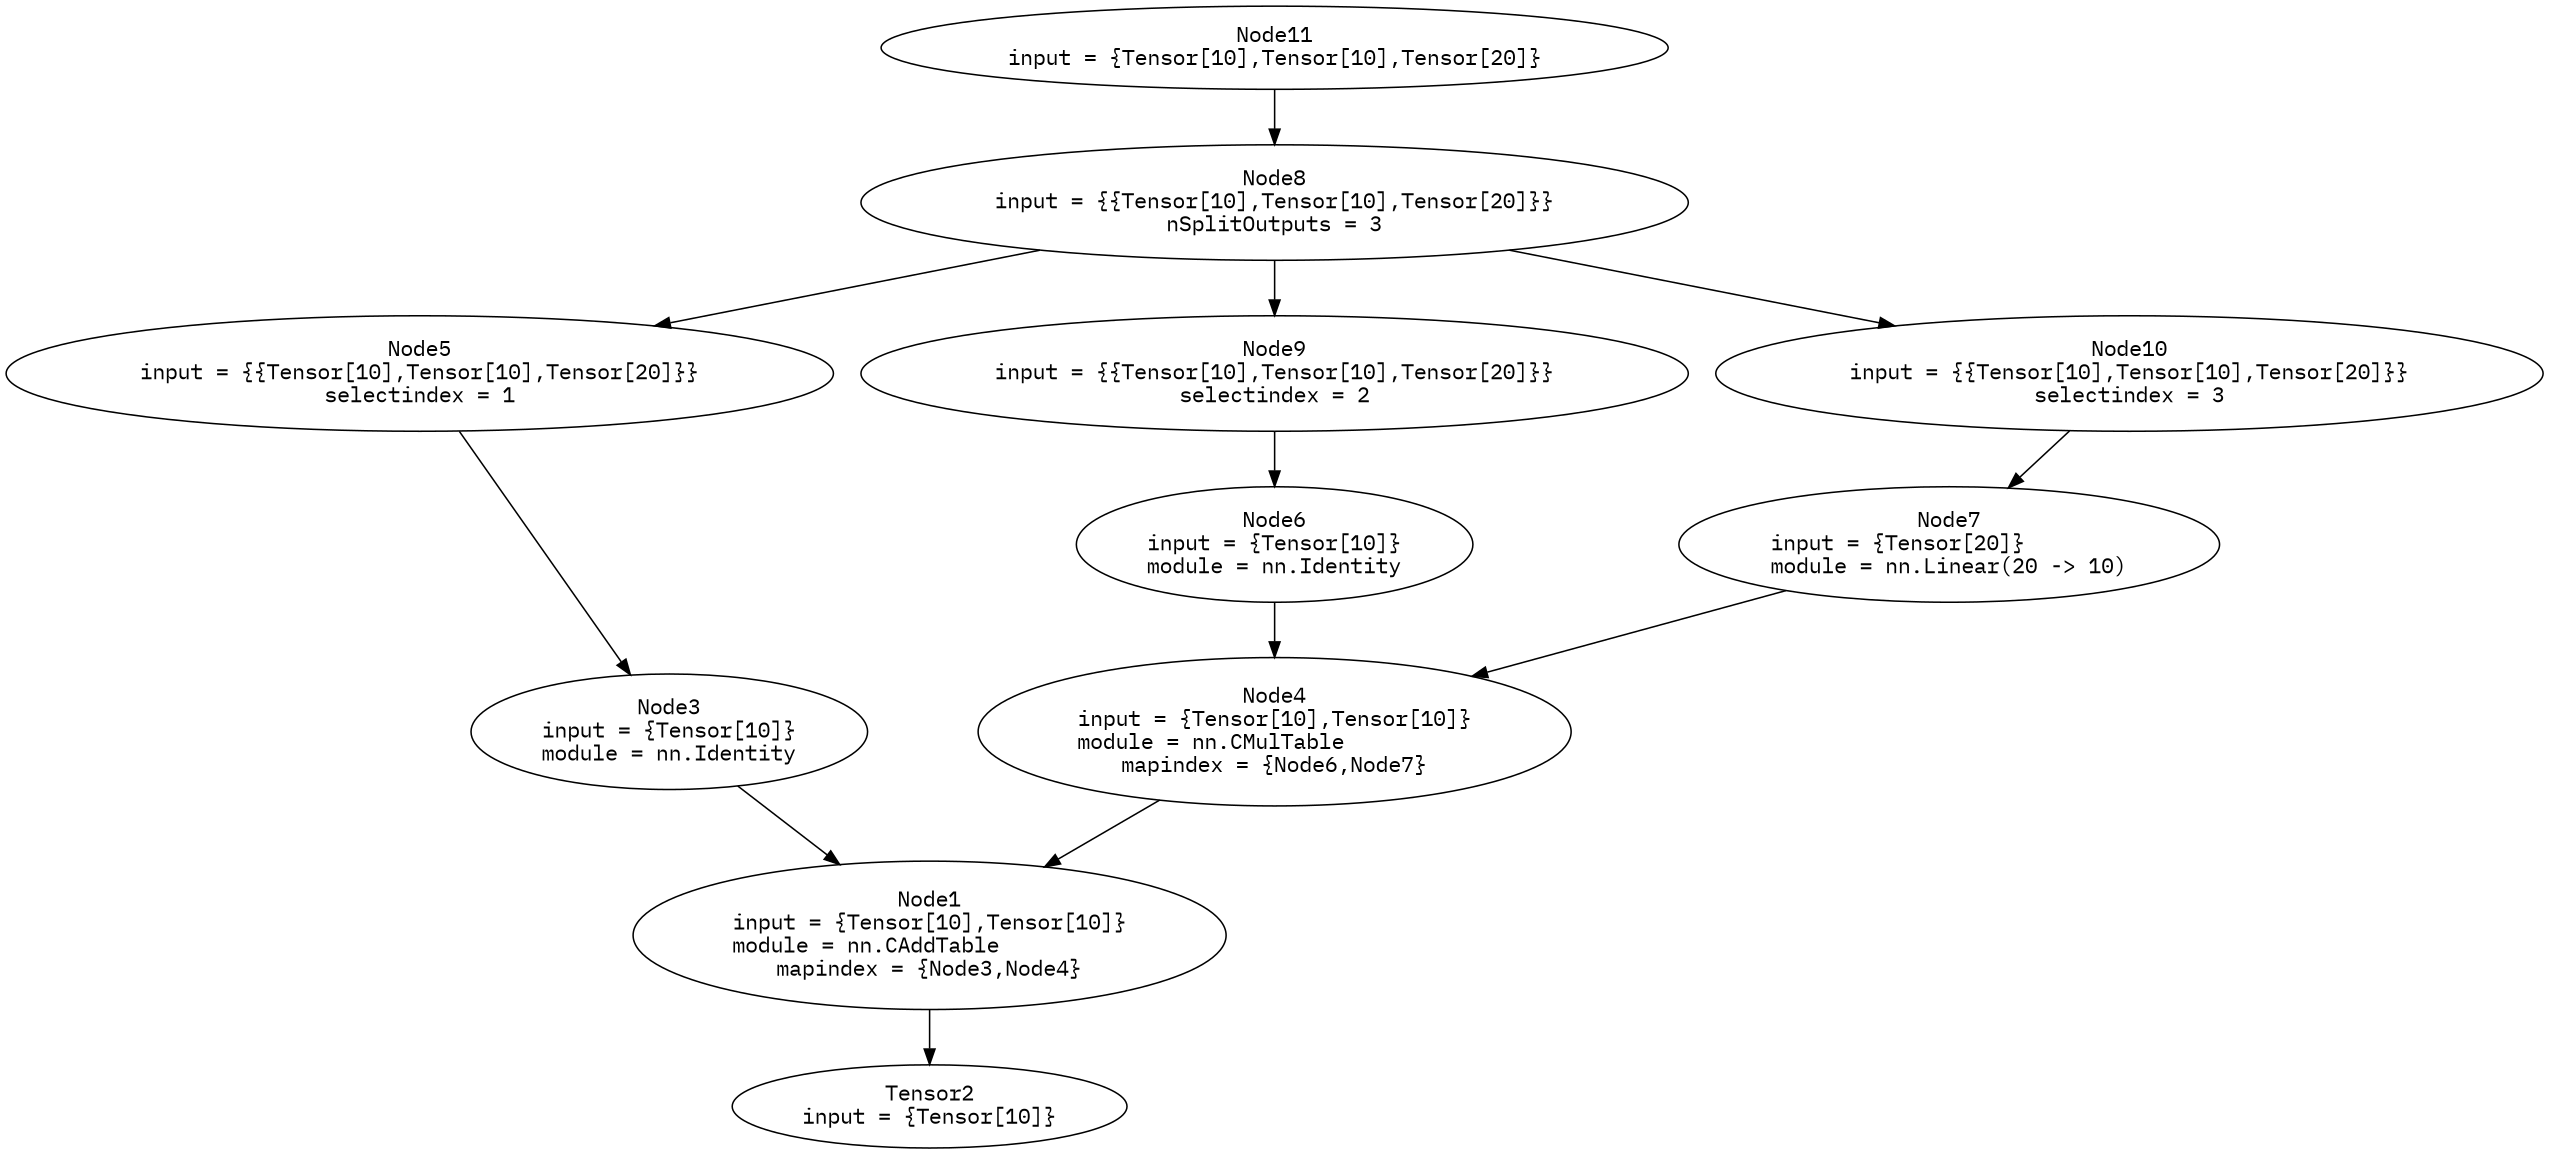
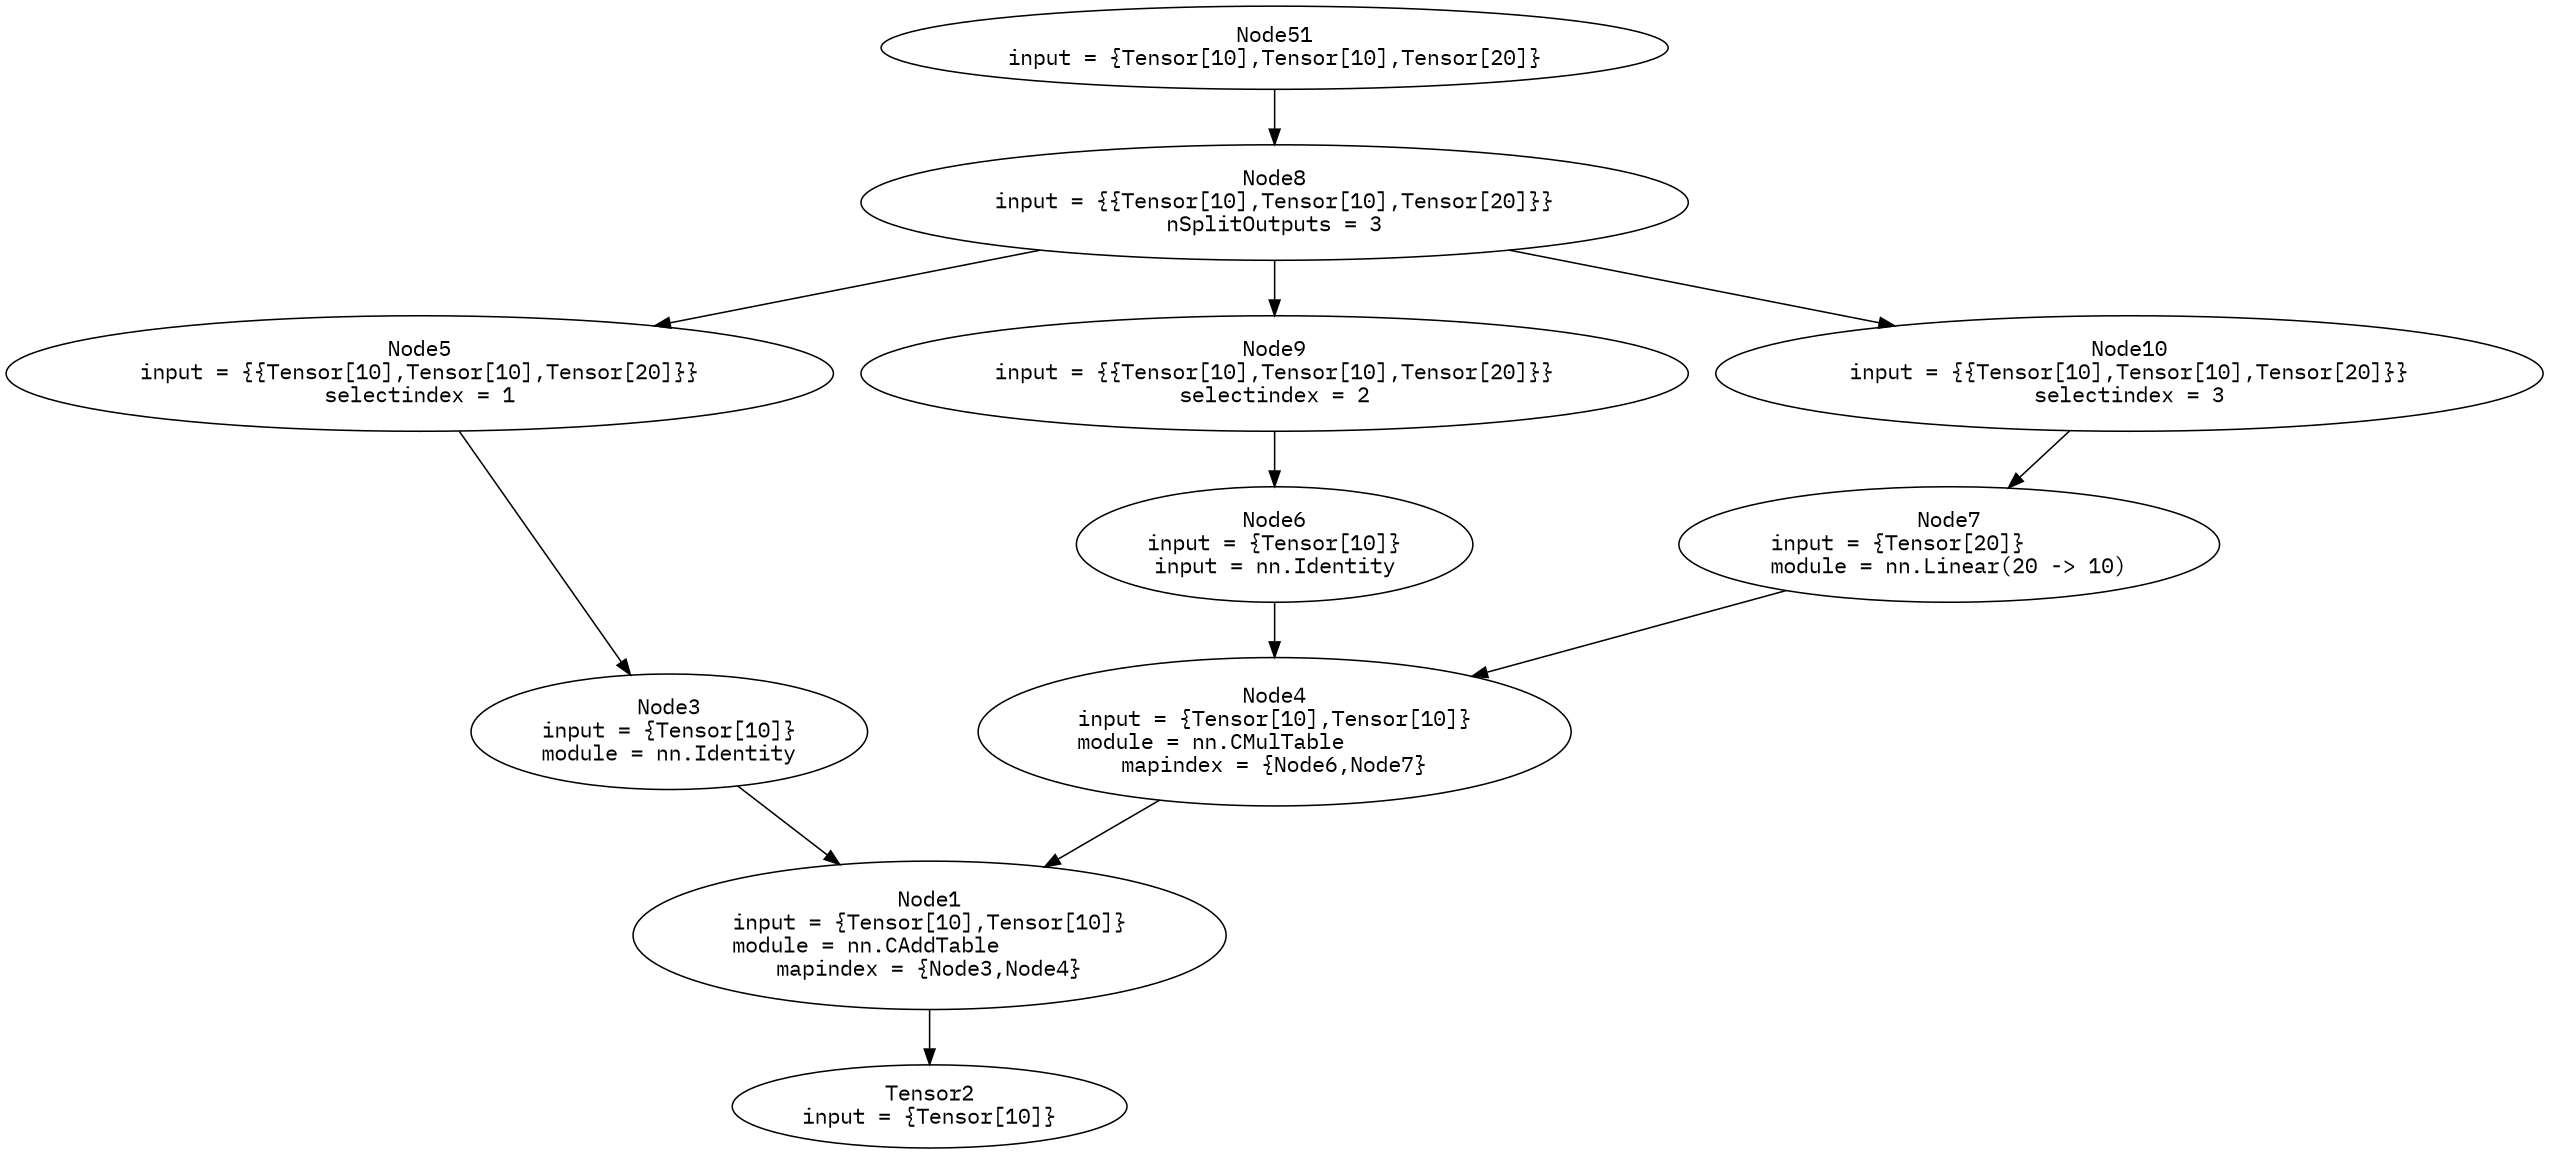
node "Node11 input = {Tensor[10],Tensor[10],Tensor[20]}": label "Node11 input = {Tensor[10],Tensor[10],Tensor[20]}" -> "Node51 input = {Tensor[10],Tensor[10],Tensor[20]}"
node "Node6 input = {Tensor[10]} module = nn.Identity": label "Node6 input = {Tensor[10]} module = nn.Identity" -> "Node6 input = {Tensor[10]} input = nn.Identity"
